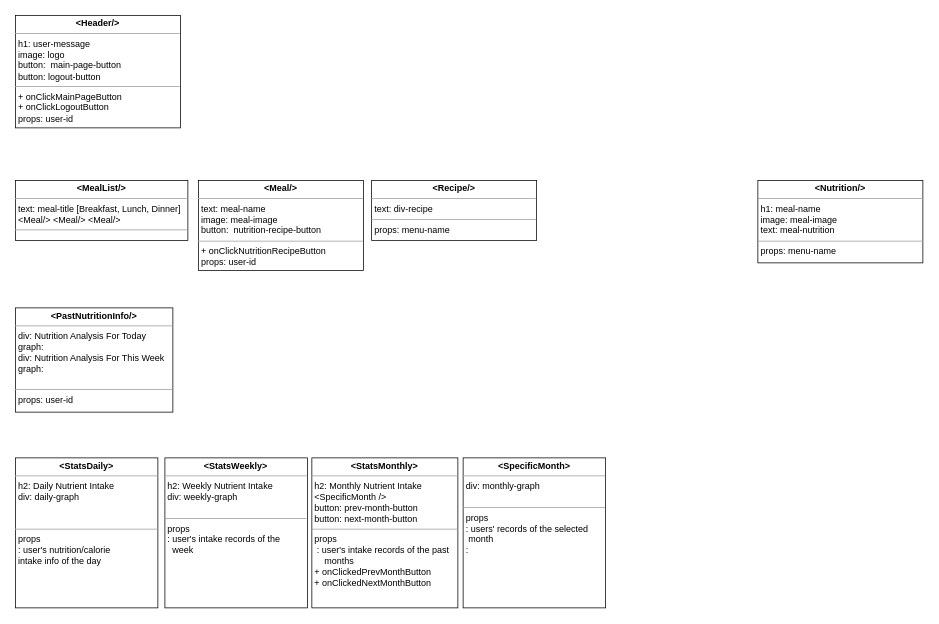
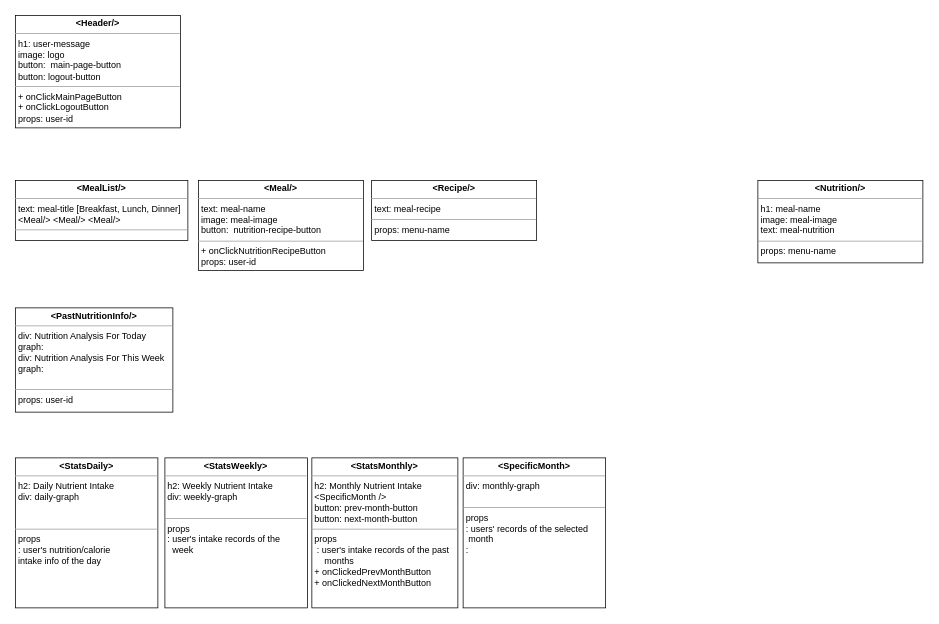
node "<Recipe/> text: div-recipe props: menu-name": label "<Recipe/> text: div-recipe props: menu-name" -> "<Recipe/> text: meal-recipe props: menu-name"
